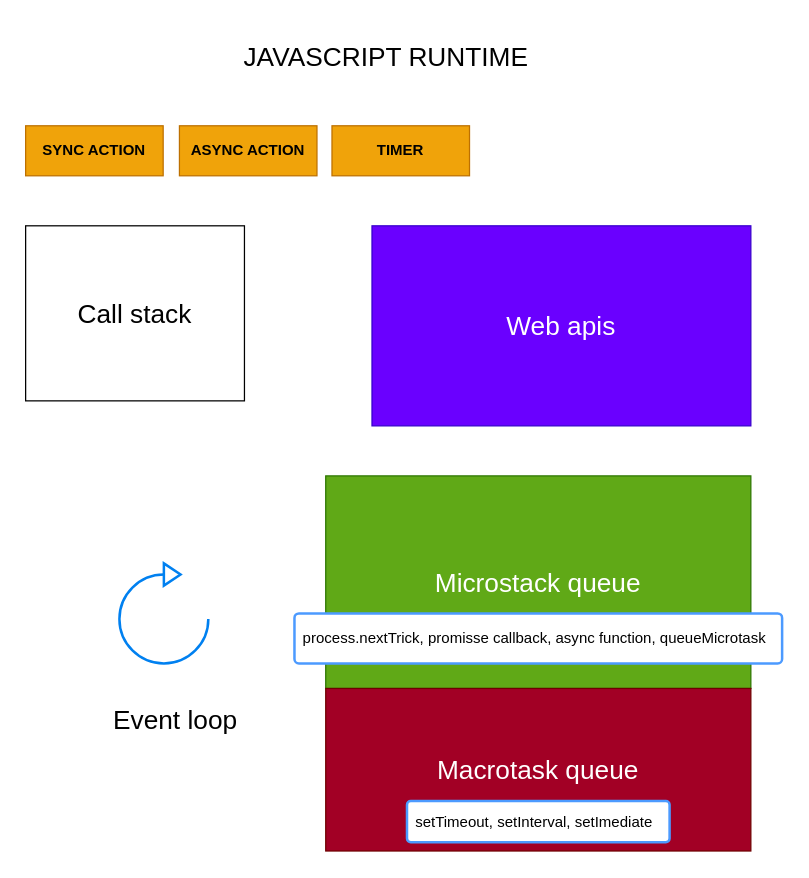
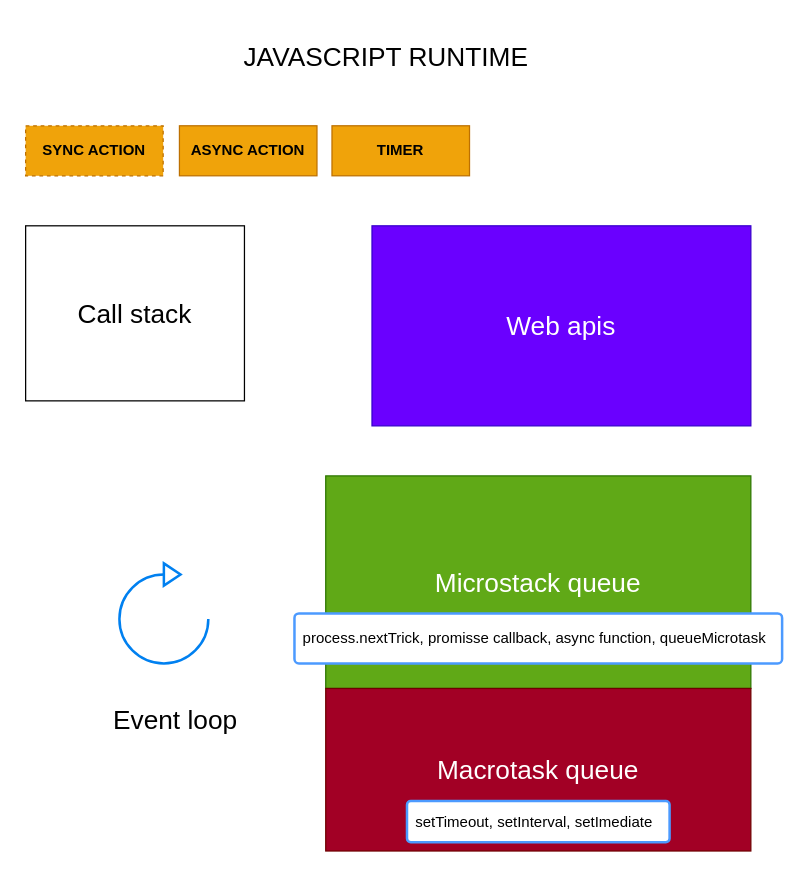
node "SYNC ACTION": style solid -> dashed
